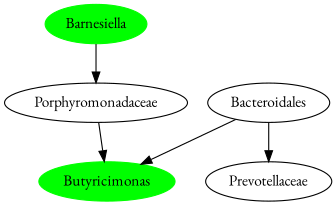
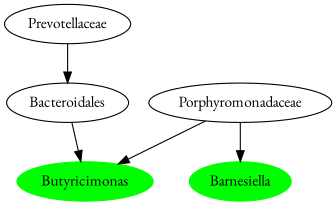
edge "Barnesiella" -> "Porphyromonadaceae": reversed
edge "Bacteroidales" -> "Prevotellaceae": reversed
